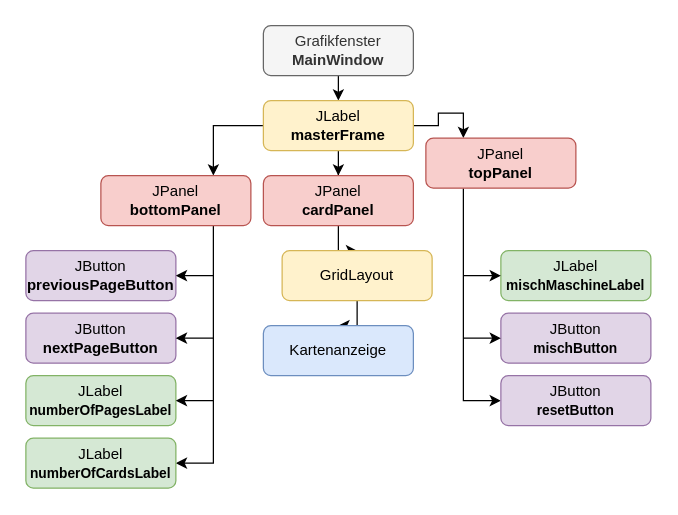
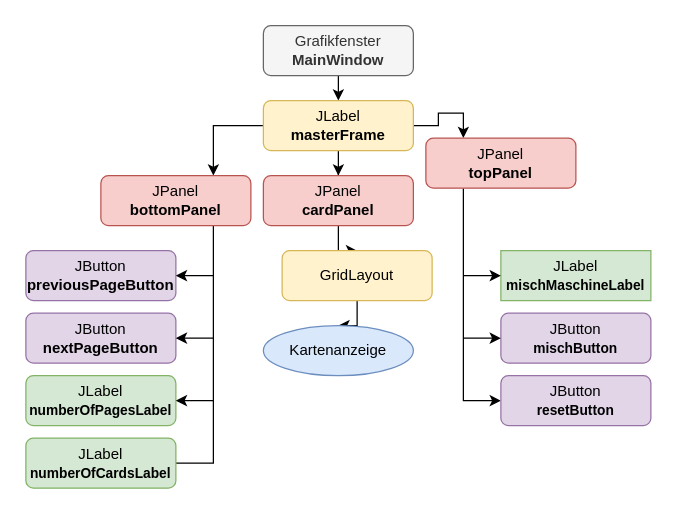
node "JLabel mischMaschineLabel": shape rounded rectangle -> rectangle
node "Kartenanzeige": shape rounded rectangle -> ellipse
edge "JPanelbottomPanel" -> "JLabel numberOfCardsLabel": arrowhead classic -> none
